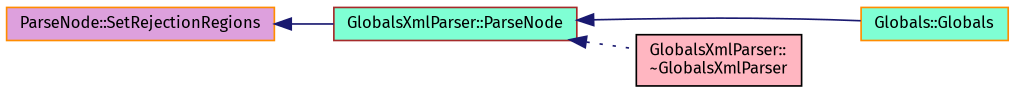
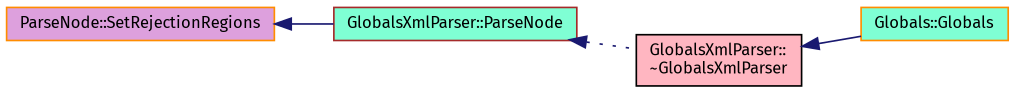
edge "Globals::Globals" -> "GlobalsXmlParser::ParseNode": now "Globals::Globals" -> "GlobalsXmlParser:: ~GlobalsXmlParser"
